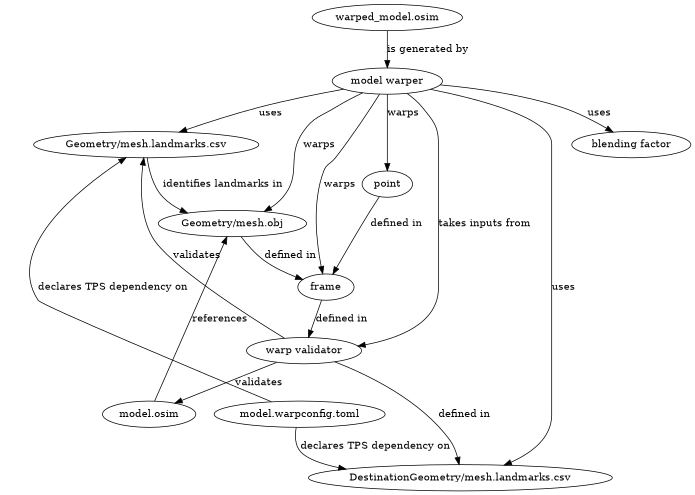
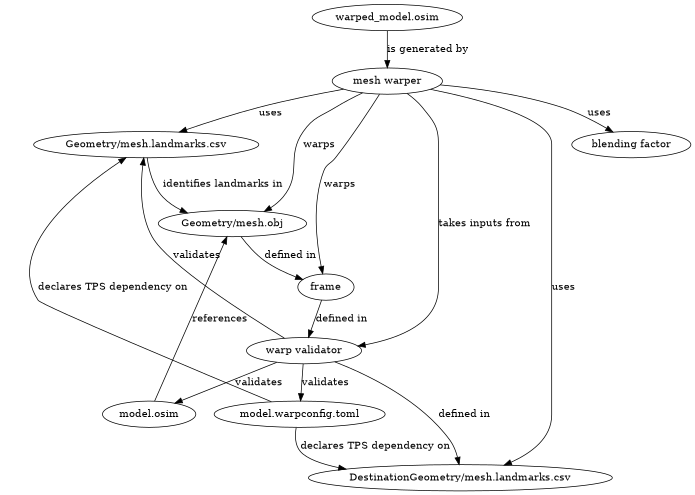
node "model warper": label "model warper" -> "mesh warper"
node "point": removed
edge "warp validator" -> "model.warpconfig.toml": added, label "validates"
